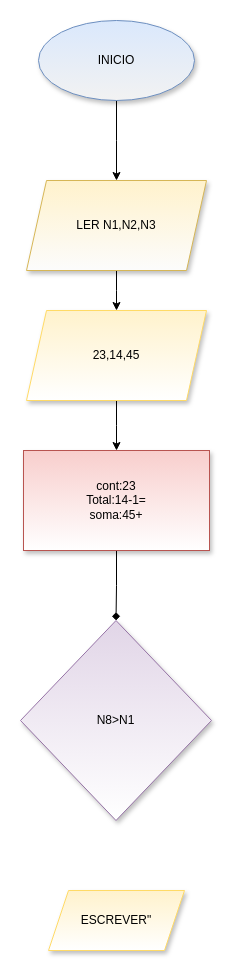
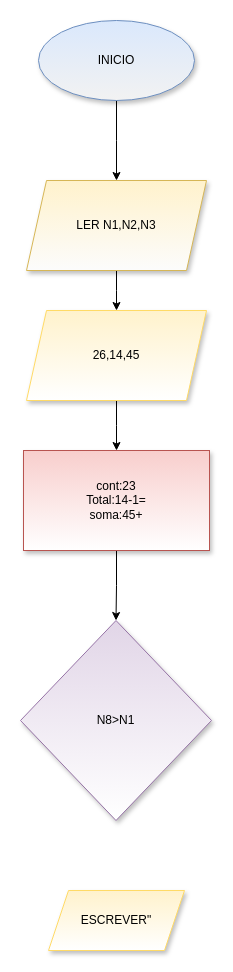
node "23,14,45": label "23,14,45" -> "26,14,45"
edge "cont:23 Total:14-1= soma:45+" -> "N8>N1": arrowhead diamond -> classic
